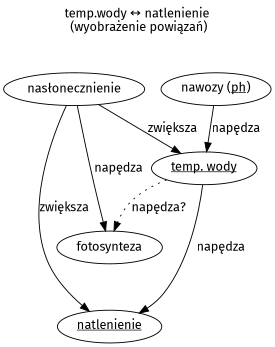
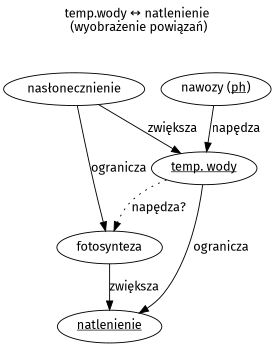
edge "nasłonecznienie" -> "fotosynteza": label "napędza" -> "ogranicza"
edge "nasłonecznienie" -> "natlenienie": now "fotosynteza" -> "natlenienie"
edge "temp. wody" -> "natlenienie": label "napędza" -> "ogranicza"
